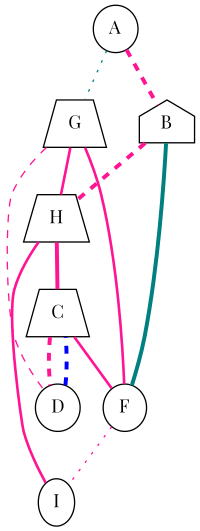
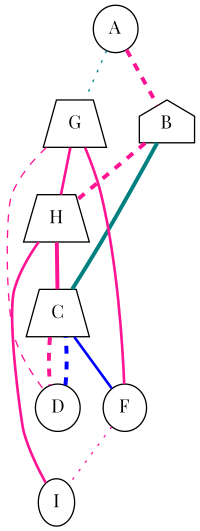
edge "B" -- "F": now "B" -- "C"
edge "C" -- "F": color deeppink -> blue
